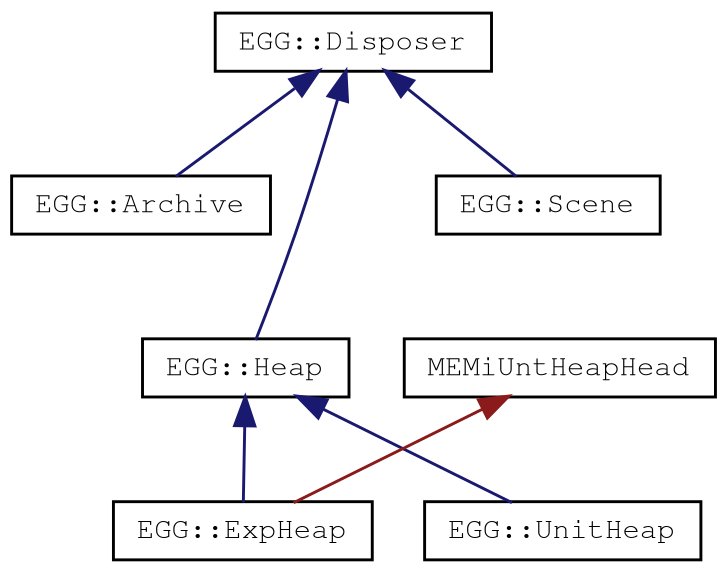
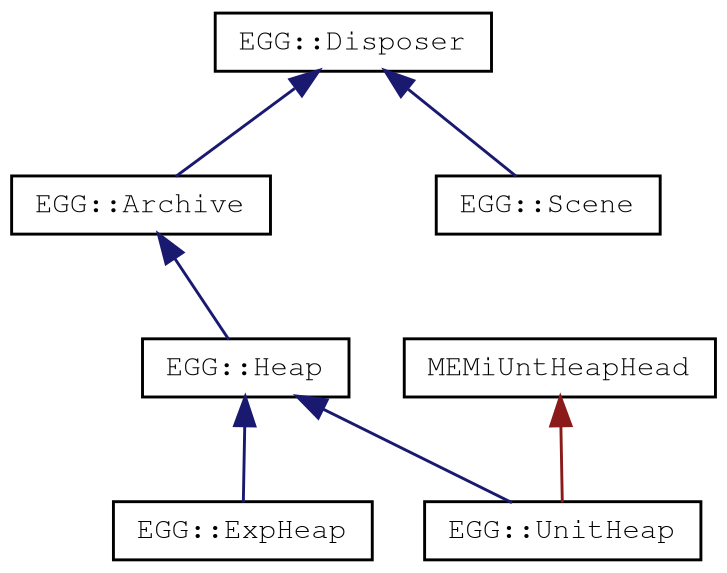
edge "EGG::Heap" -> "EGG::Disposer": now "EGG::Heap" -> "EGG::Archive"
edge "EGG::ExpHeap" -> "MEMiUntHeapHead": now "EGG::UnitHeap" -> "MEMiUntHeapHead"
